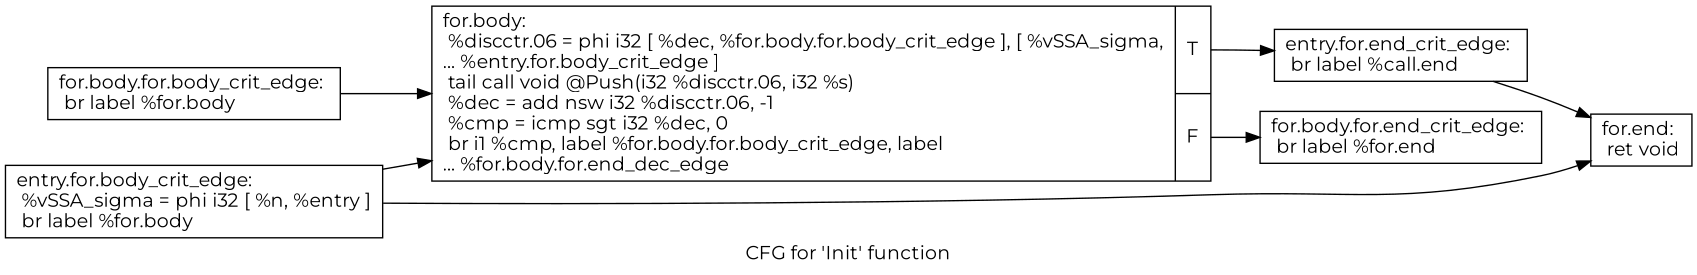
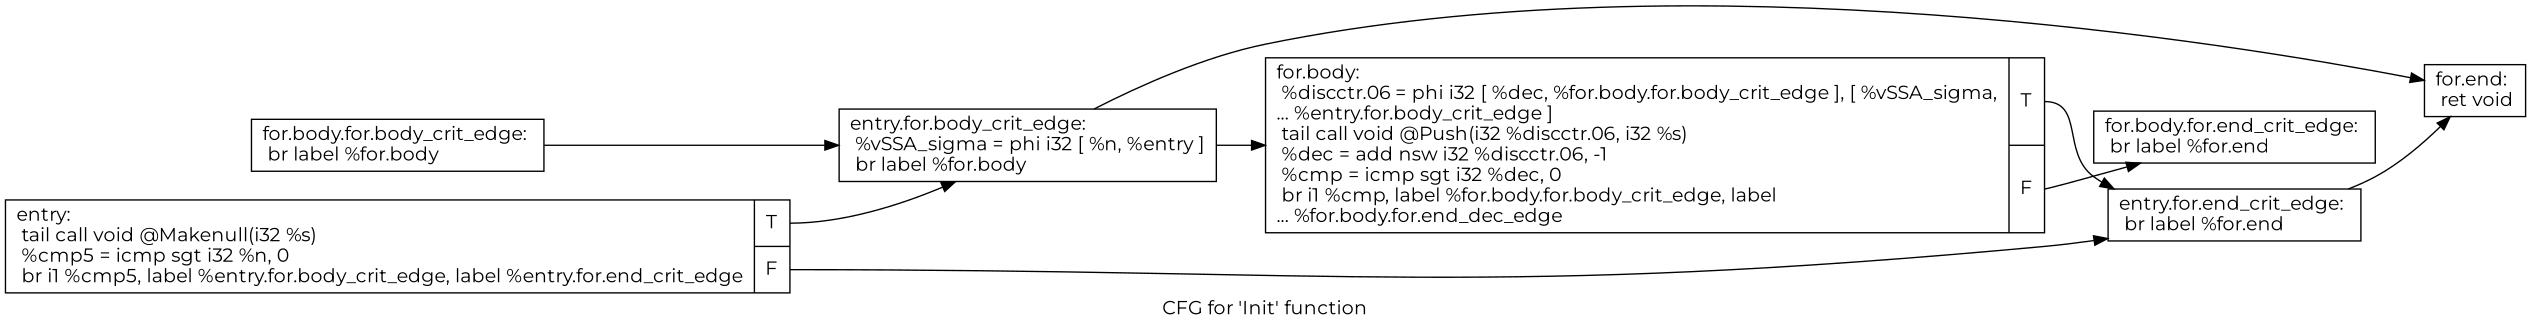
node "entry.for.end_crit_edge:": text "br label %call.end" -> "br label %for.end"
edge "for.body.for.body_crit_edge:" -> "for.body:": now "for.body.for.body_crit_edge:" -> "entry.for.body_crit_edge:"
node "entry:": added
